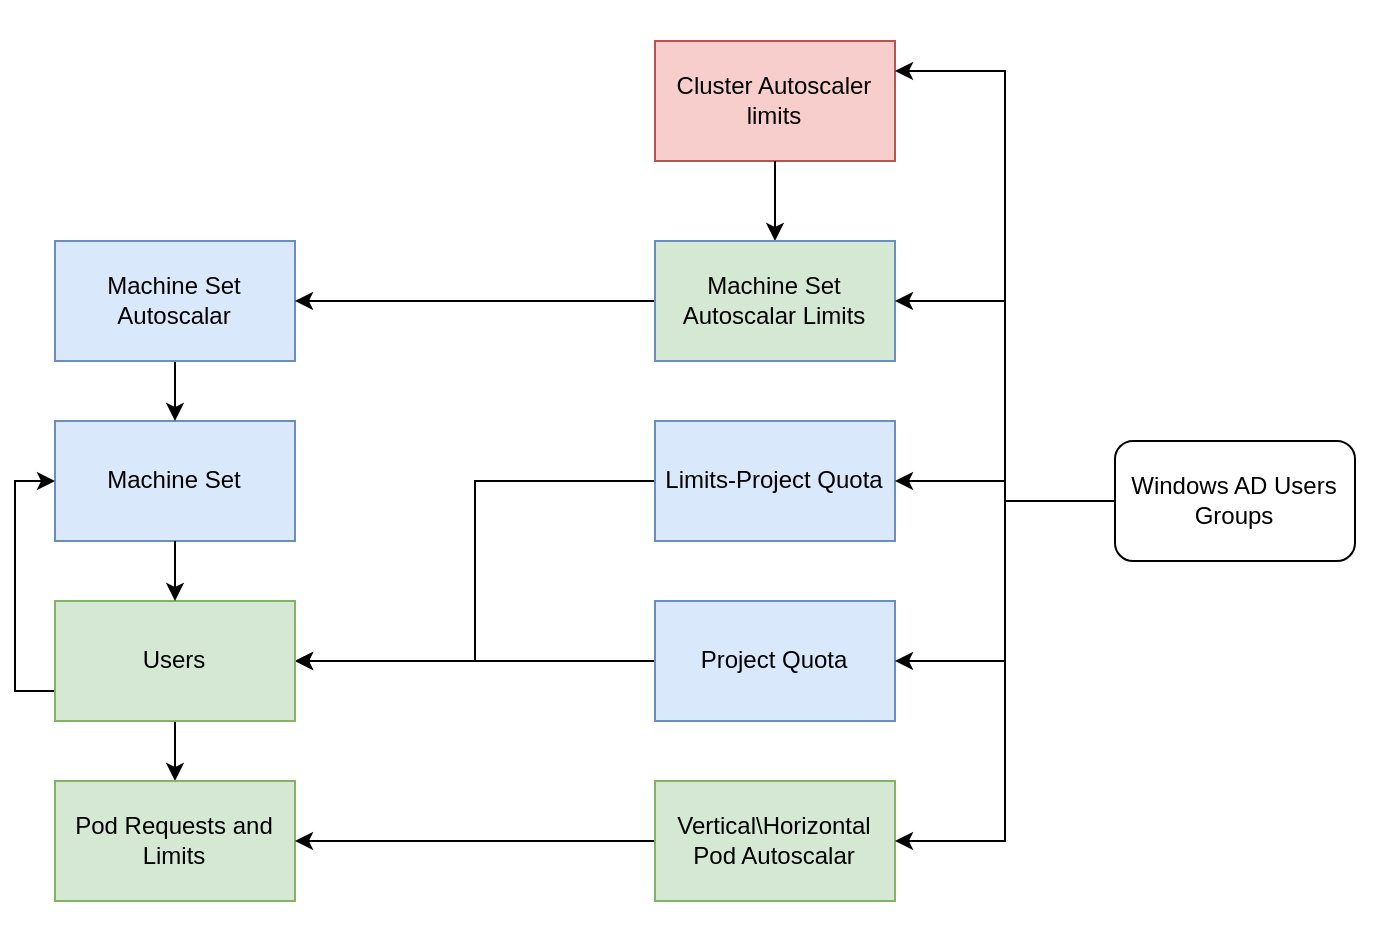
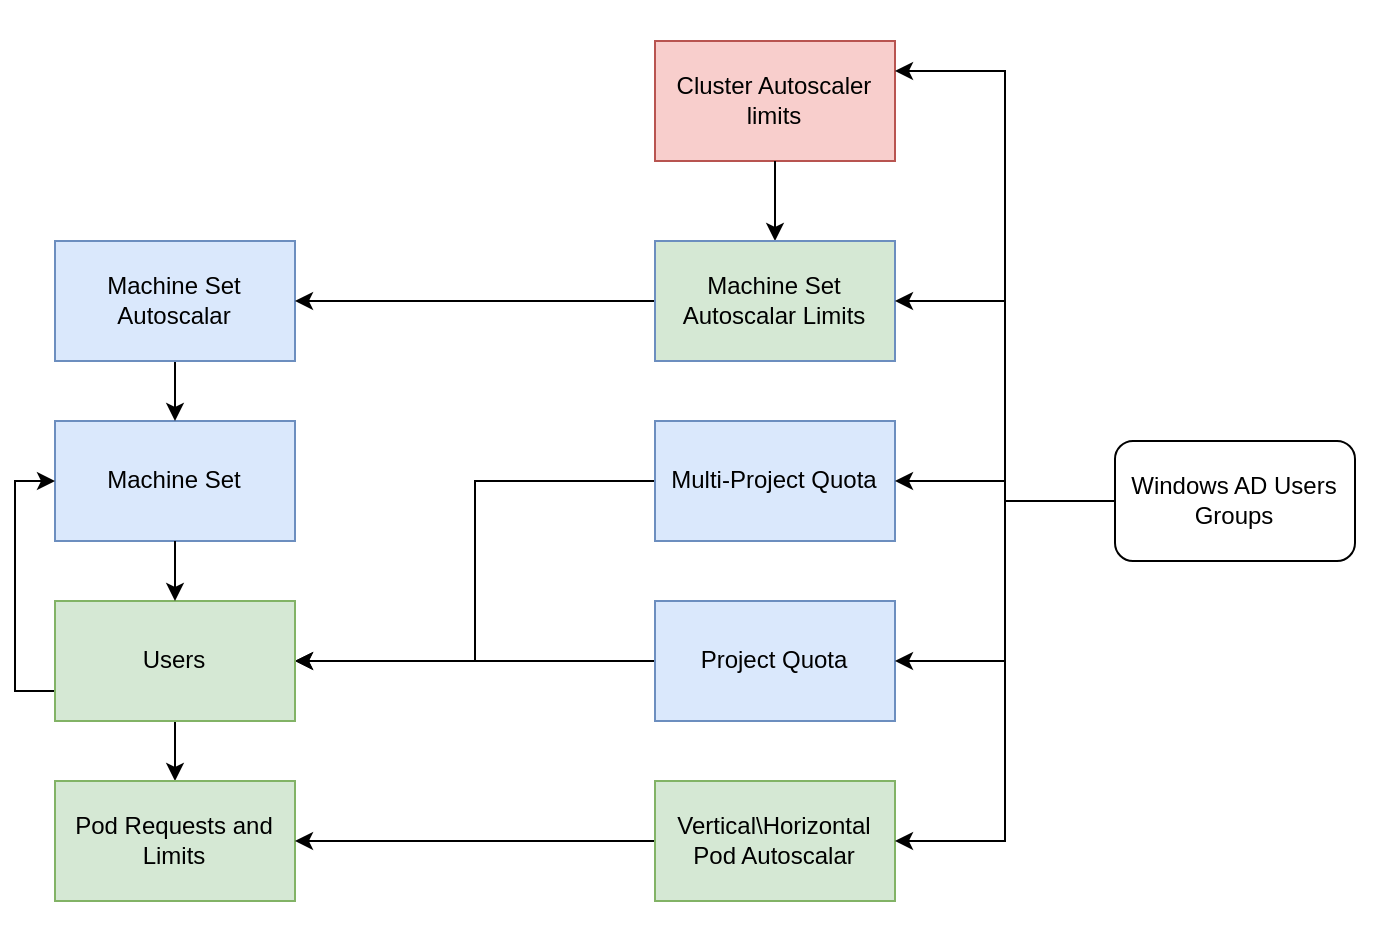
node "Limits-Project Quota": label "Limits-Project Quota" -> "Multi-Project Quota"
